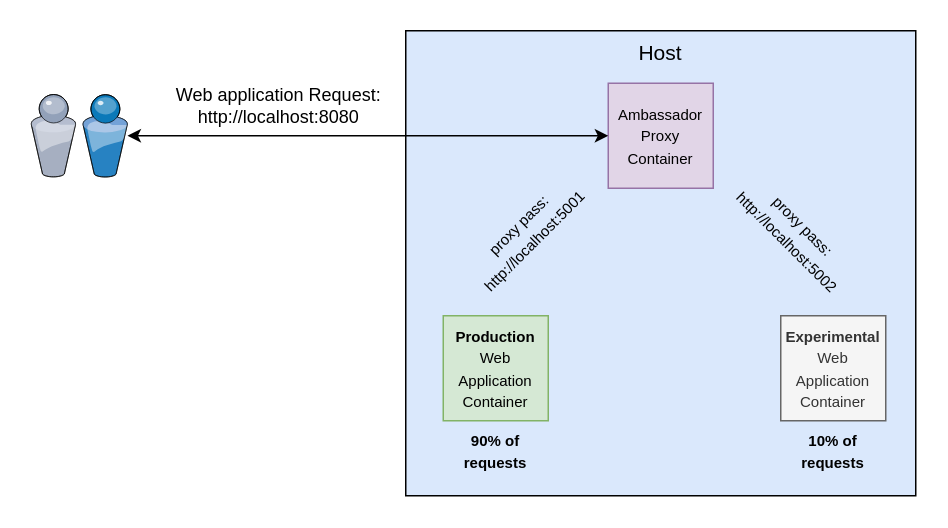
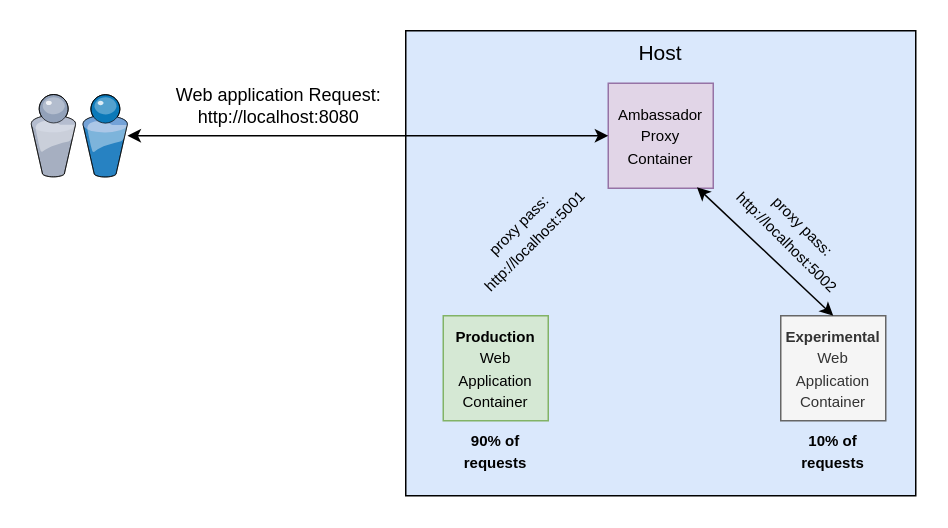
edge "Ambassador Proxy Container" -- "Experimental Web Application Container": added
